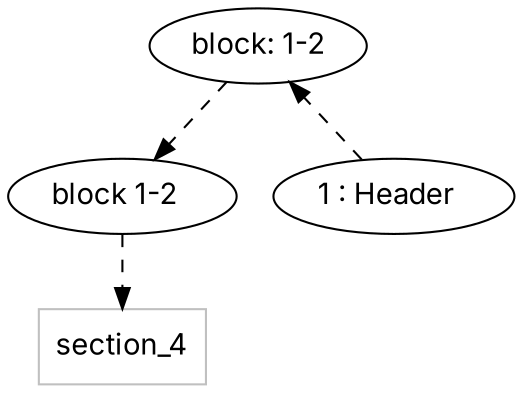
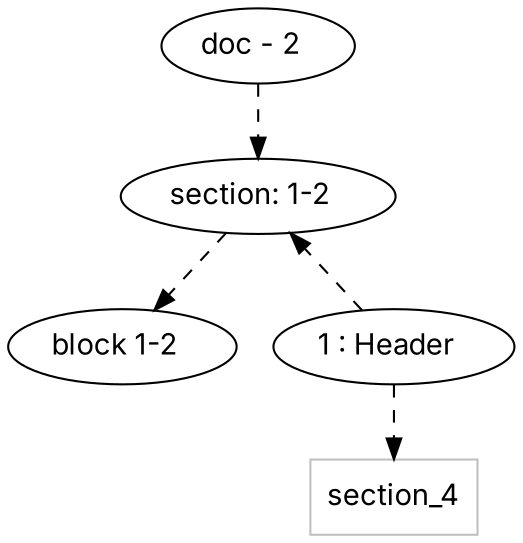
node "block: 1-2": label "block: 1-2" -> "section: 1-2"
node "doc - 2": added
edge "block 1-2" -> "section_4": now "1 : Header" -> "section_4"
